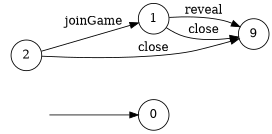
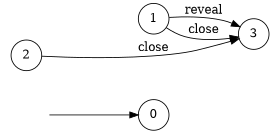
node "9": label "9" -> "3"
edge "2" -> "1": removed, label "joinGame"
